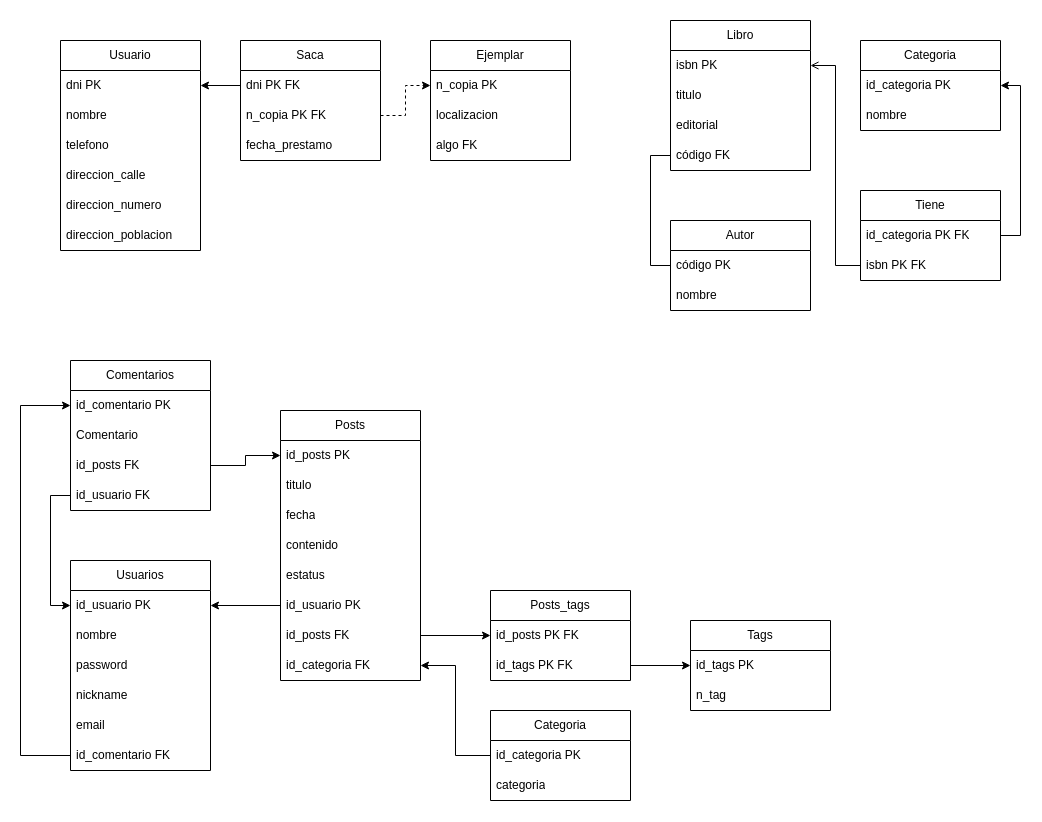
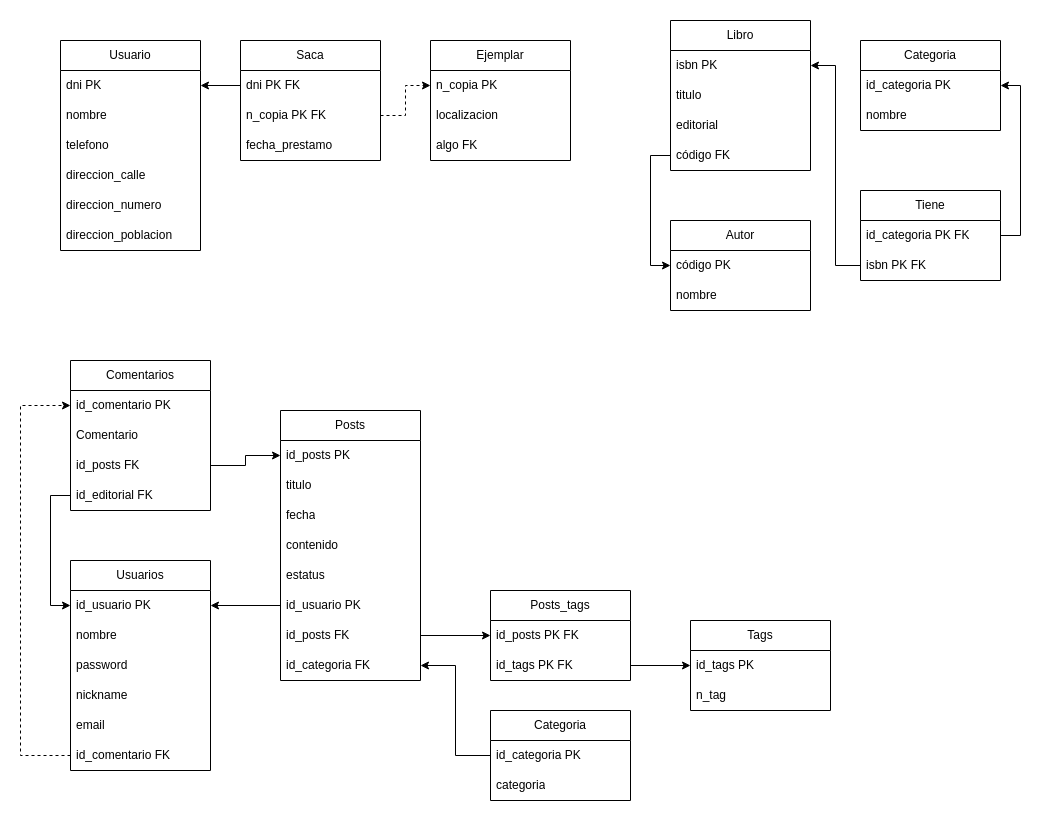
edge "isbn PK FK" -> "isbn PK": arrowhead open -> classic
edge "código FK" -- "código PK": arrowhead none -> classic
node "id_usuario FK": label "id_usuario FK" -> "id_editorial FK"
edge "id_comentario FK" -> "id_comentario PK": style solid -> dashed
